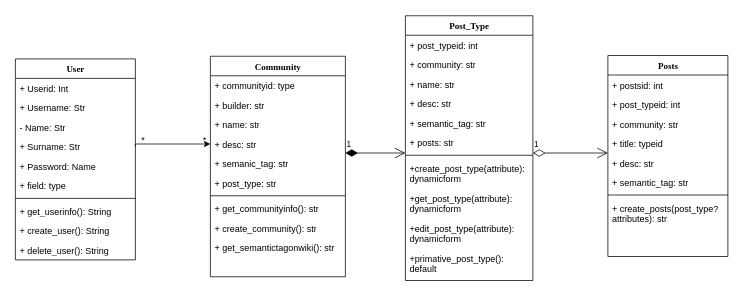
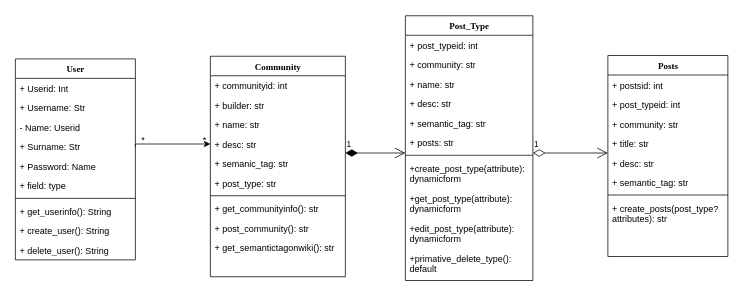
node "+ communityid: type": label "+ communityid: type" -> "+ communityid: int"
node "- Name: Str": label "- Name: Str" -> "- Name: Userid"
node "+ title: typeid": label "+ title: typeid" -> "+ title: str"
node "+ create_community(): str": label "+ create_community(): str" -> "+ post_community(): str"
node "+primative_post_type(): default": label "+primative_post_type(): default" -> "+primative_delete_type(): default"
